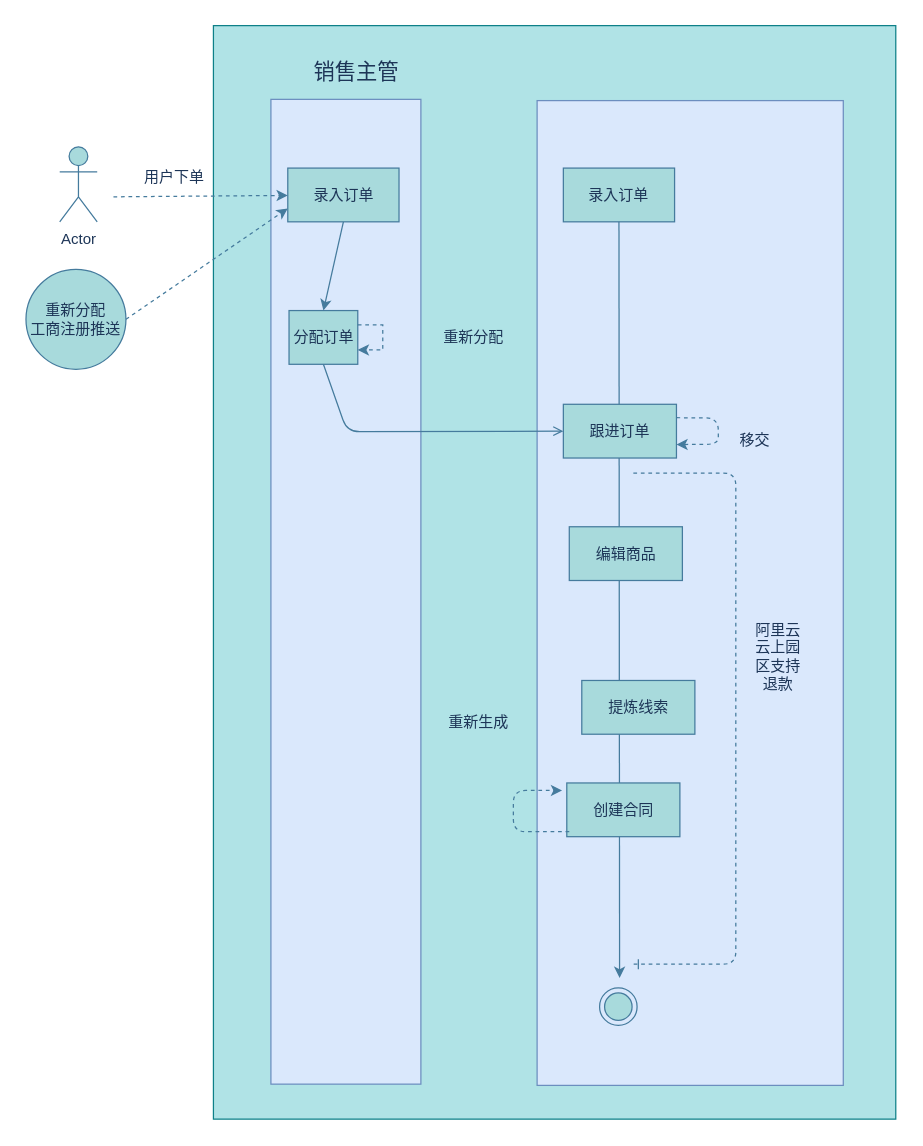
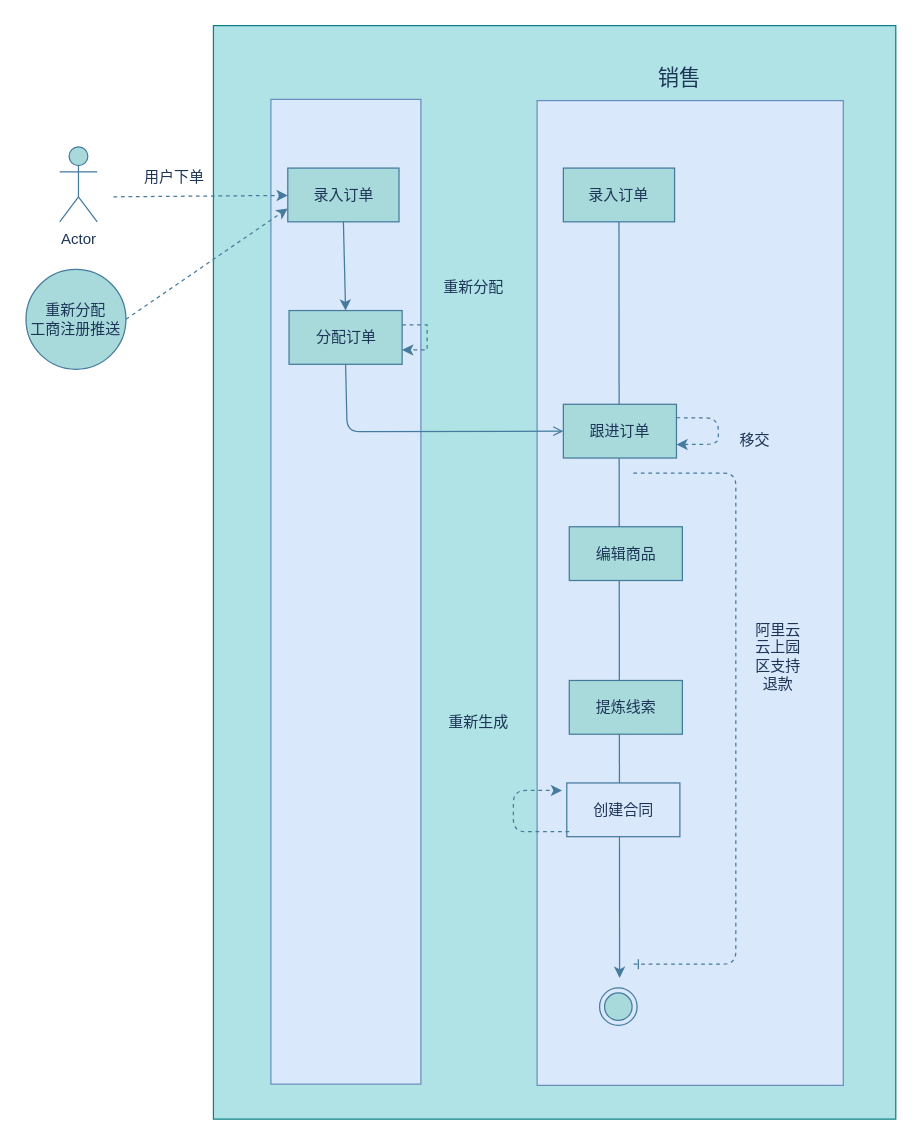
node "销售主管": removed
node "销售": added
node "分配订单": size 69x54 -> 113x54
node "重新分配": moved (474, 338) -> (474, 288)
node "提炼线索": moved (638, 708) -> (626, 708)
node "创建合同": fillcolor #a8dadc -> #dae8fc
